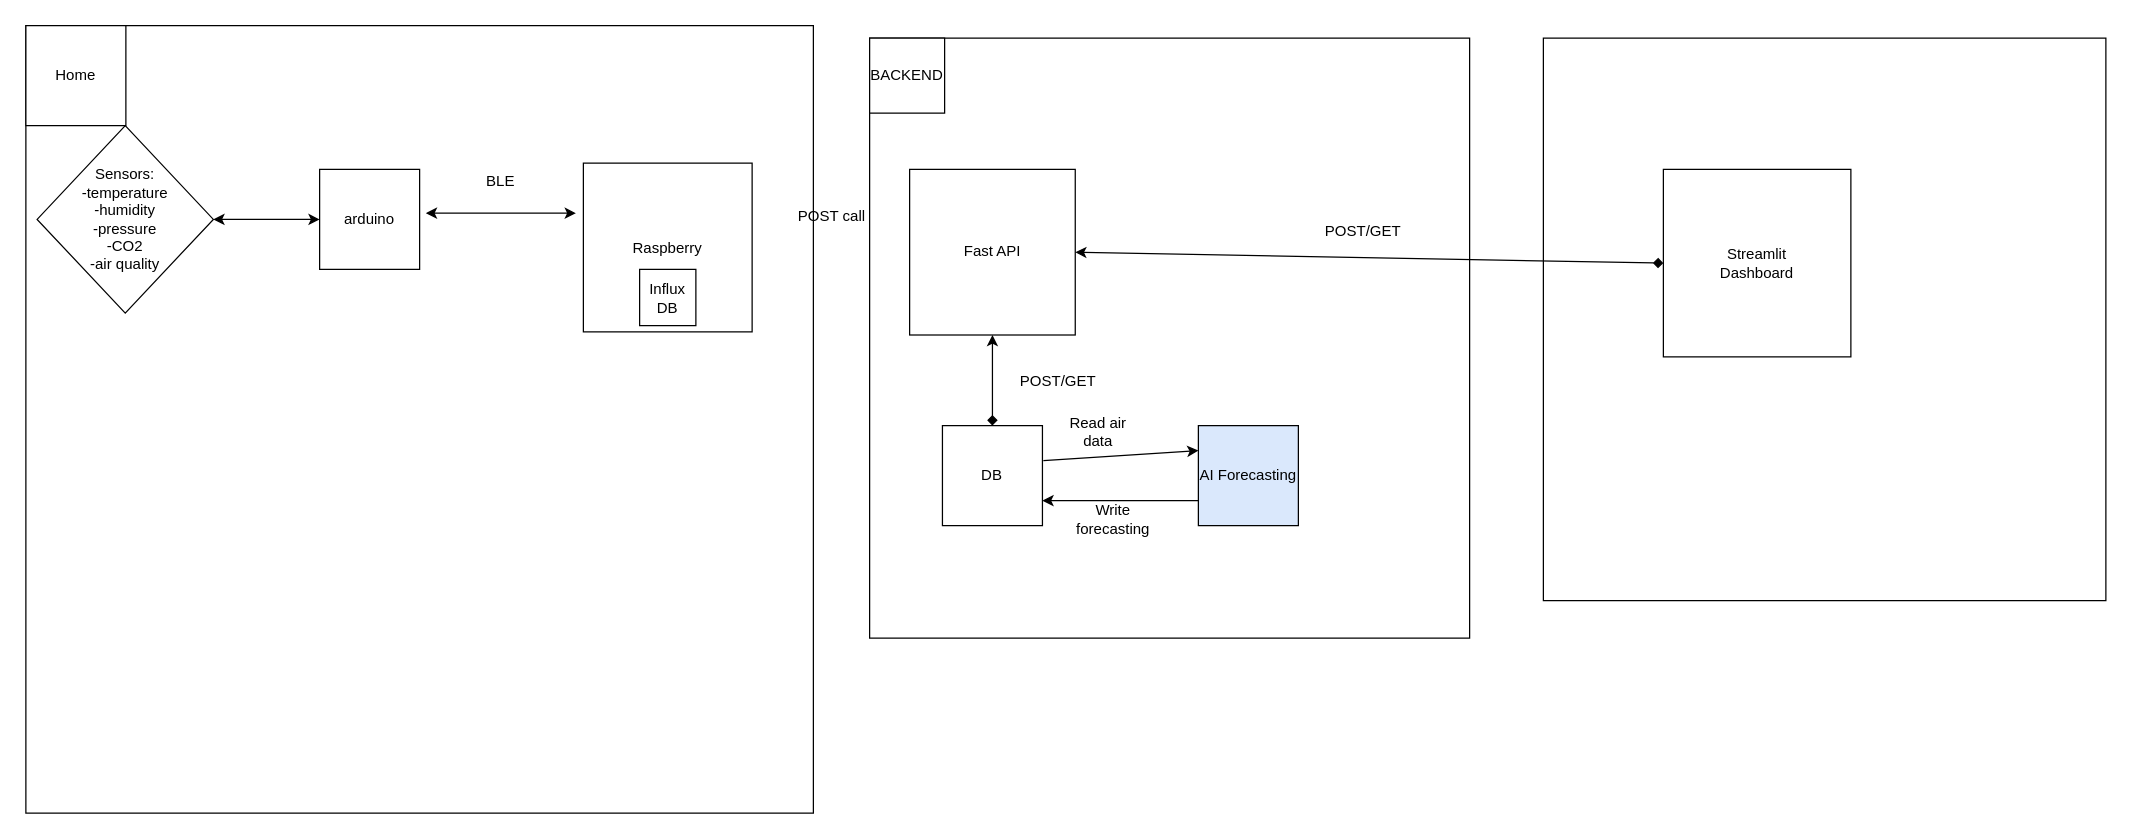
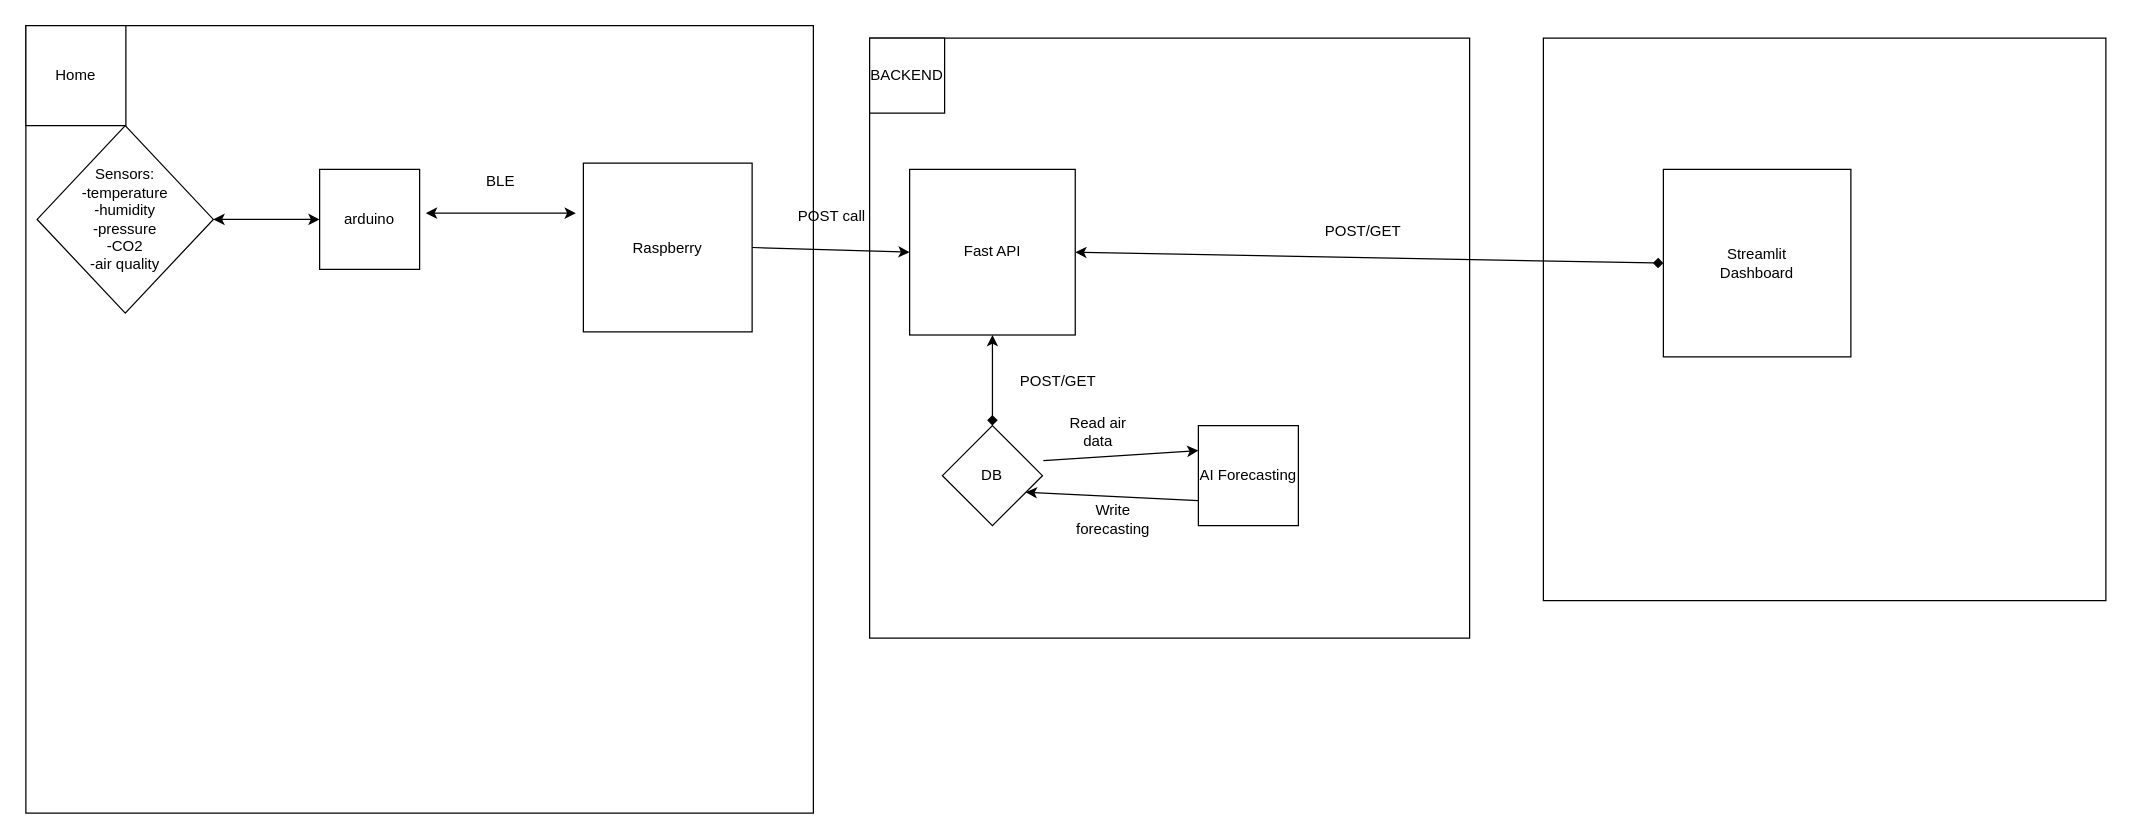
edge "Raspberry" -> "Fast API": added
node "Influx DB": removed
node "DB": shape rectangle -> diamond
node "AI Forecasting": fillcolor #dae8fc -> #ffffff
